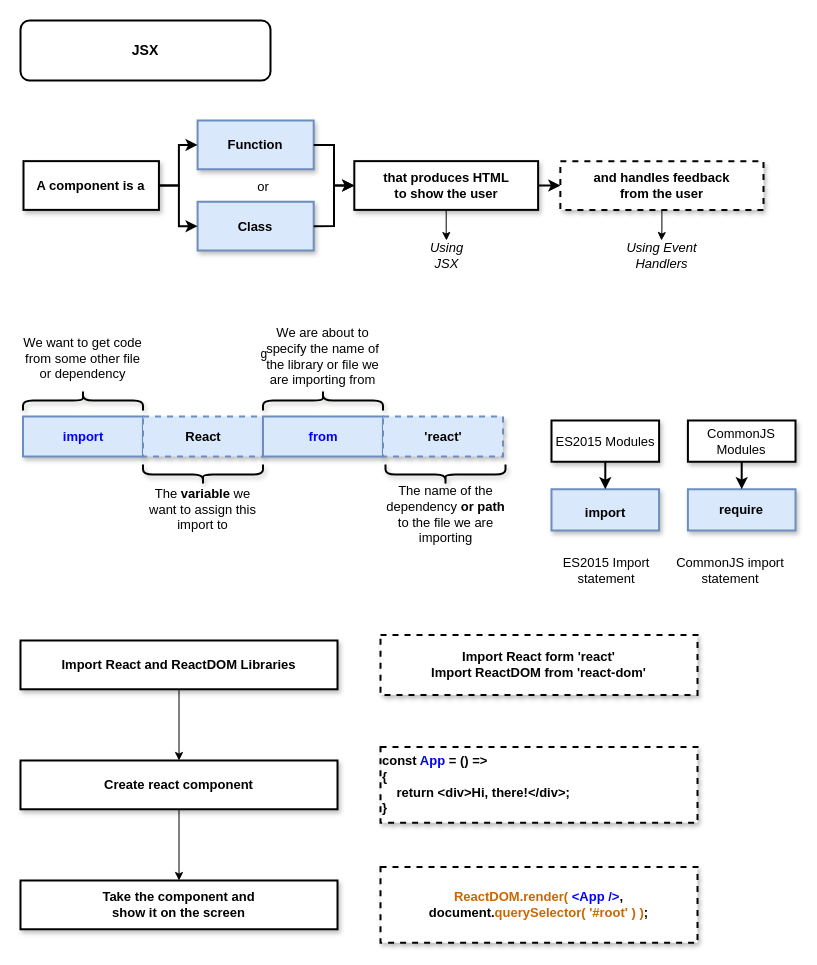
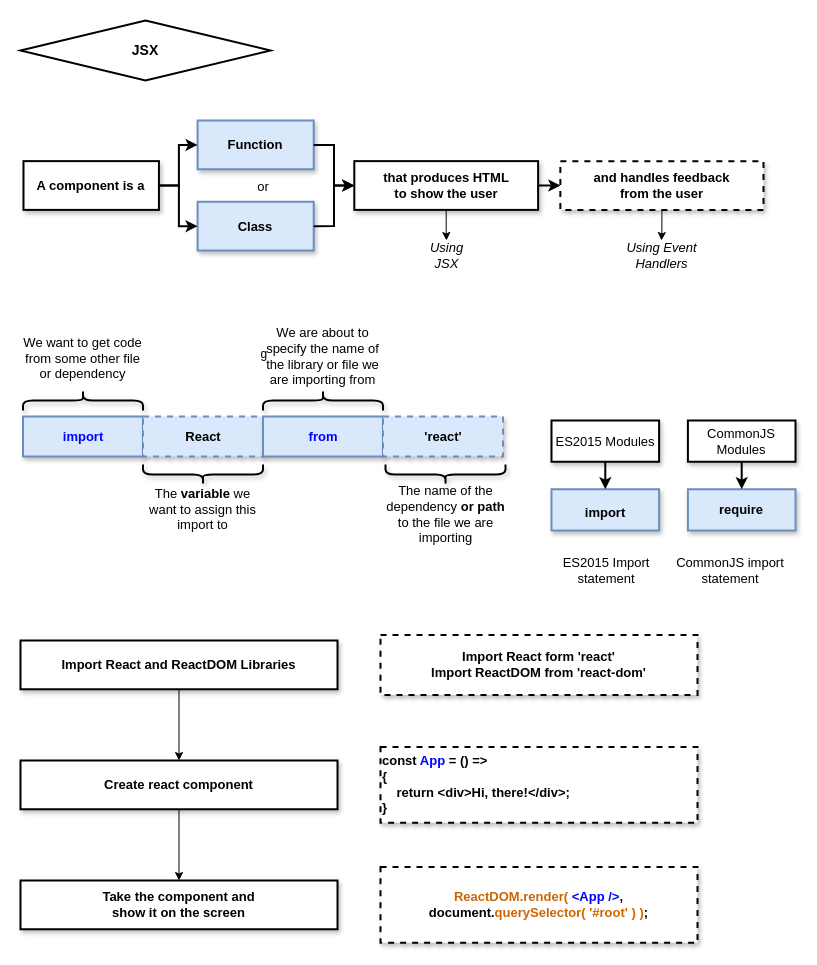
node "JSX": shape rounded rectangle -> diamond
